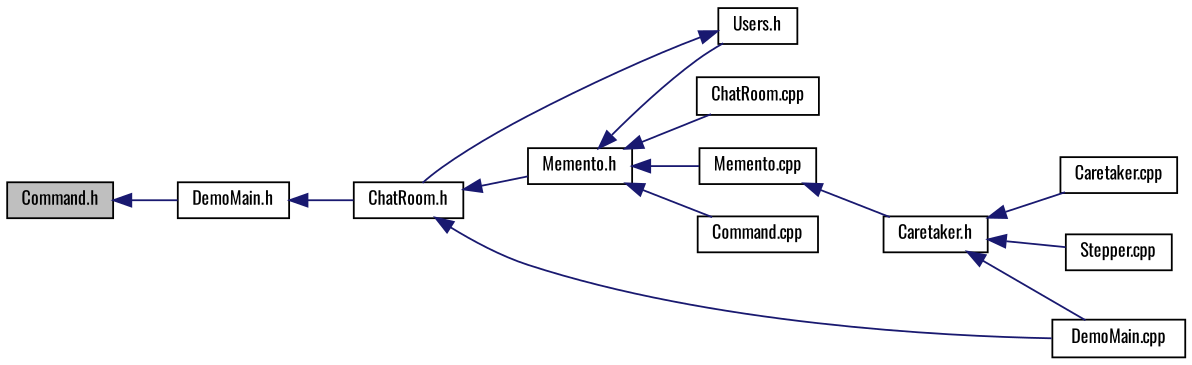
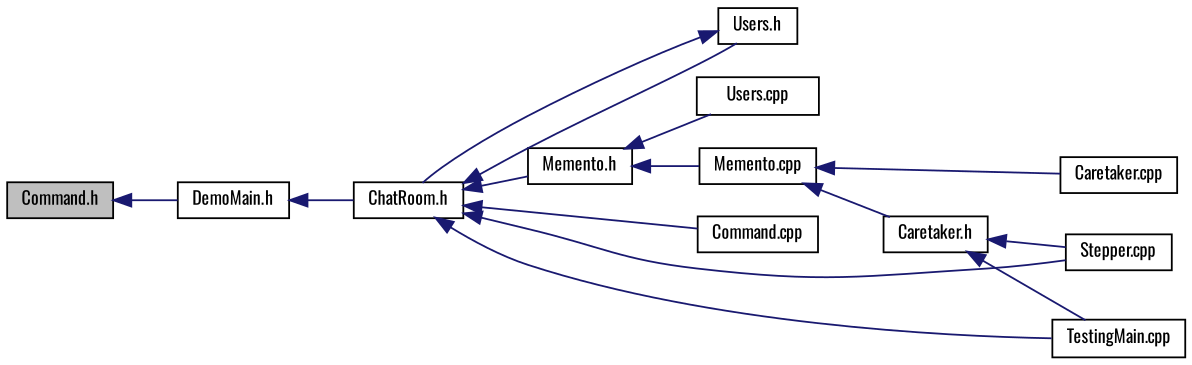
edge "Users.h" -> "Memento.h": now "Users.h" -> "ChatRoom.h"
node "ChatRoom.cpp": label "ChatRoom.cpp" -> "Users.cpp"
edge "Caretaker.cpp" -> "Caretaker.h": now "Caretaker.cpp" -> "Memento.cpp"
edge "Command.cpp" -> "Memento.h": now "Command.cpp" -> "ChatRoom.h"
edge "Stepper.cpp" -> "ChatRoom.h": added
node "DemoMain.cpp": label "DemoMain.cpp" -> "TestingMain.cpp"
